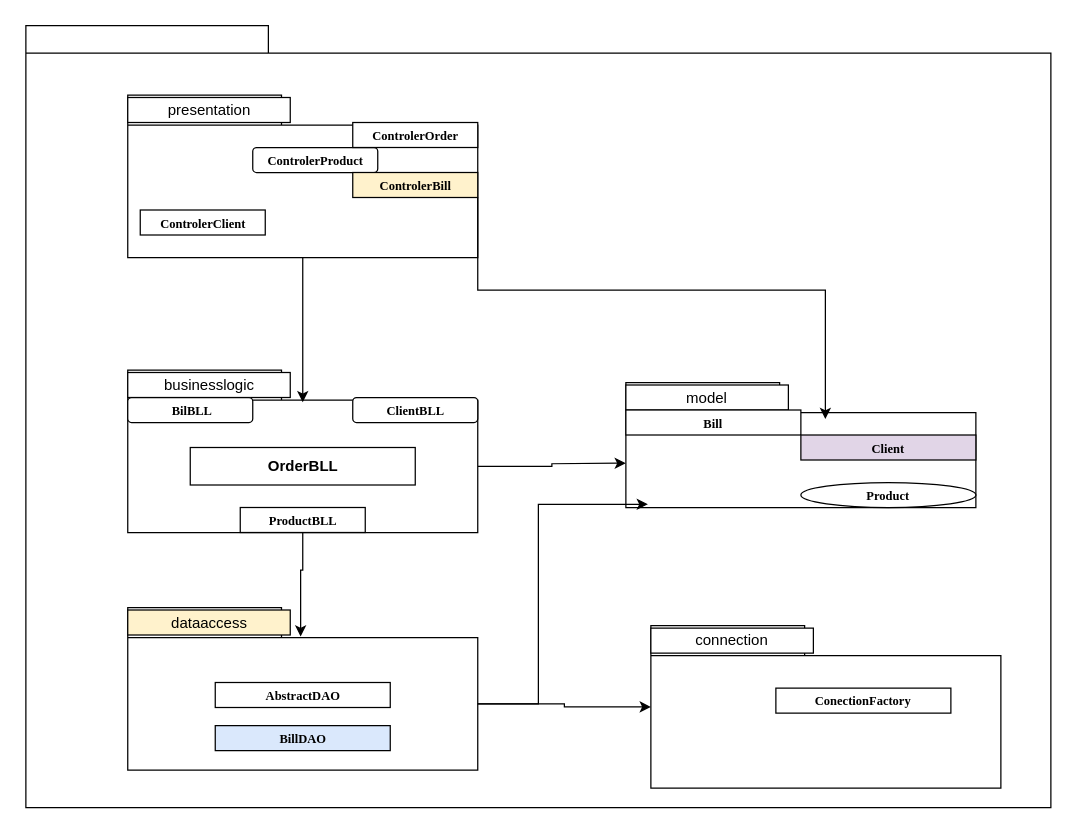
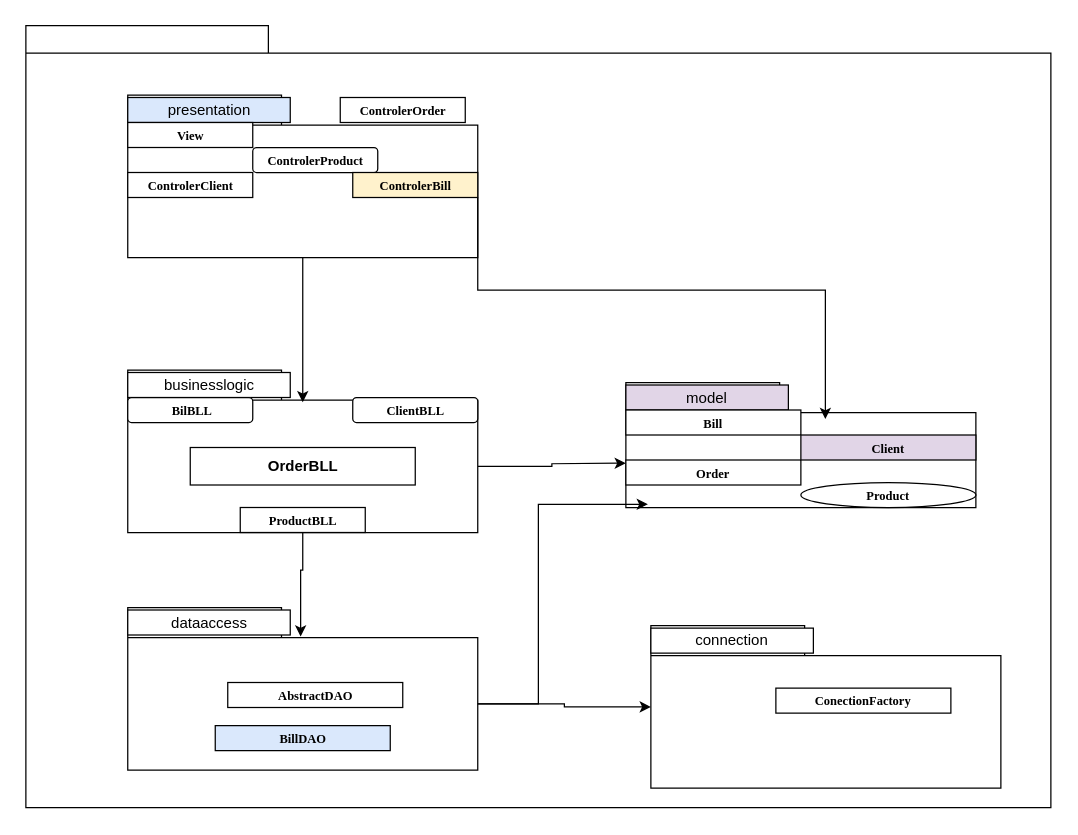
node "presentation": fillcolor #ffffff -> #dae8fc
node "View": added
node "ControlerOrder": moved (415, 135) -> (403, 110)
node "ControlerClient": moved (203, 223) -> (190, 185)
node "model": fillcolor #ffffff -> #e1d5e7
node "Order": added
node "dataaccess": fillcolor #fff2cc -> #ffffff
node "AbstractDAO": moved (303, 695) -> (315, 695)
